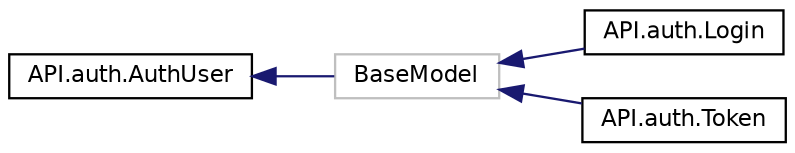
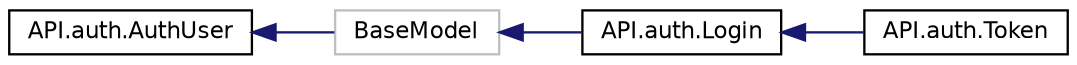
edge "API.auth.Token" -> "BaseModel": now "API.auth.Token" -> "API.auth.Login"
